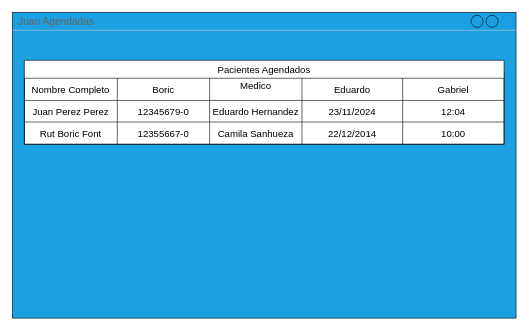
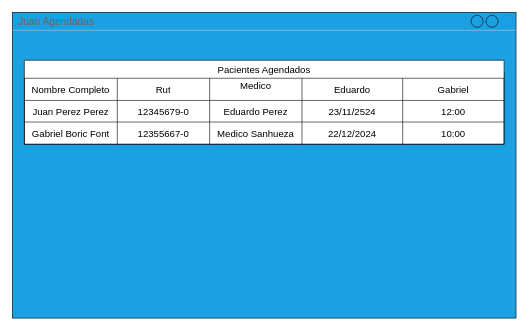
node "Boric": label "Boric" -> "Rut"
node "Eduardo Hernandez": label "Eduardo Hernandez" -> "Eduardo Perez"
node "23/11/2024": label "23/11/2024" -> "23/11/2524"
node "12:04": label "12:04" -> "12:00"
node "Rut Boric Font": label "Rut Boric Font" -> "Gabriel Boric Font"
node "Camila Sanhueza": label "Camila Sanhueza" -> "Medico Sanhueza"
node "22/12/2014": label "22/12/2014" -> "22/12/2024"
